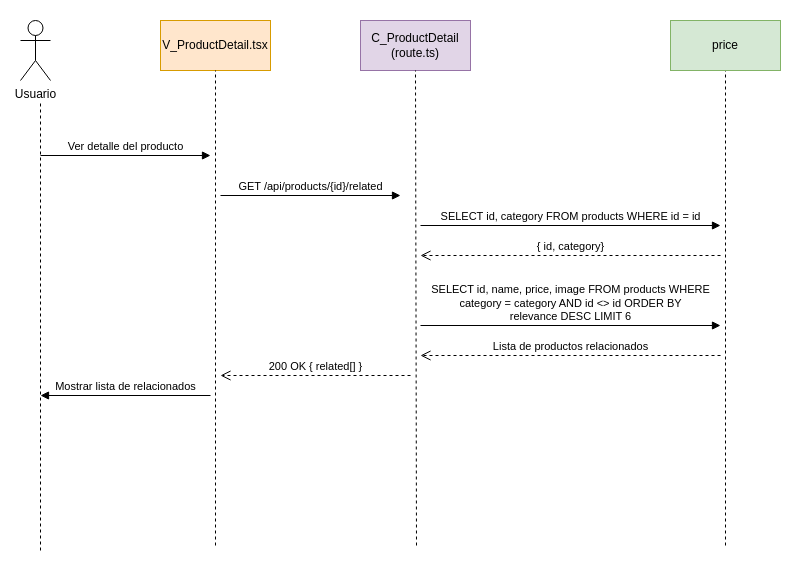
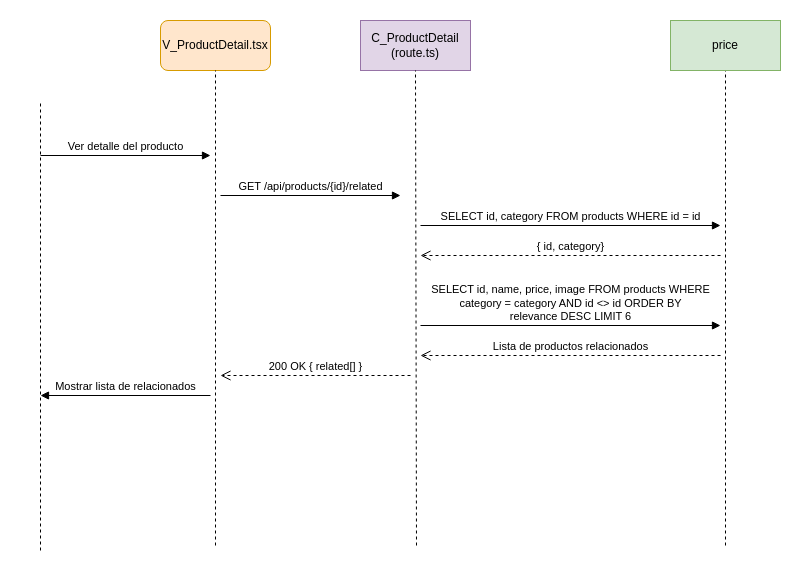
node "V_ProductDetail.tsx": shape rectangle -> rounded rectangle
node "Usuario": removed
